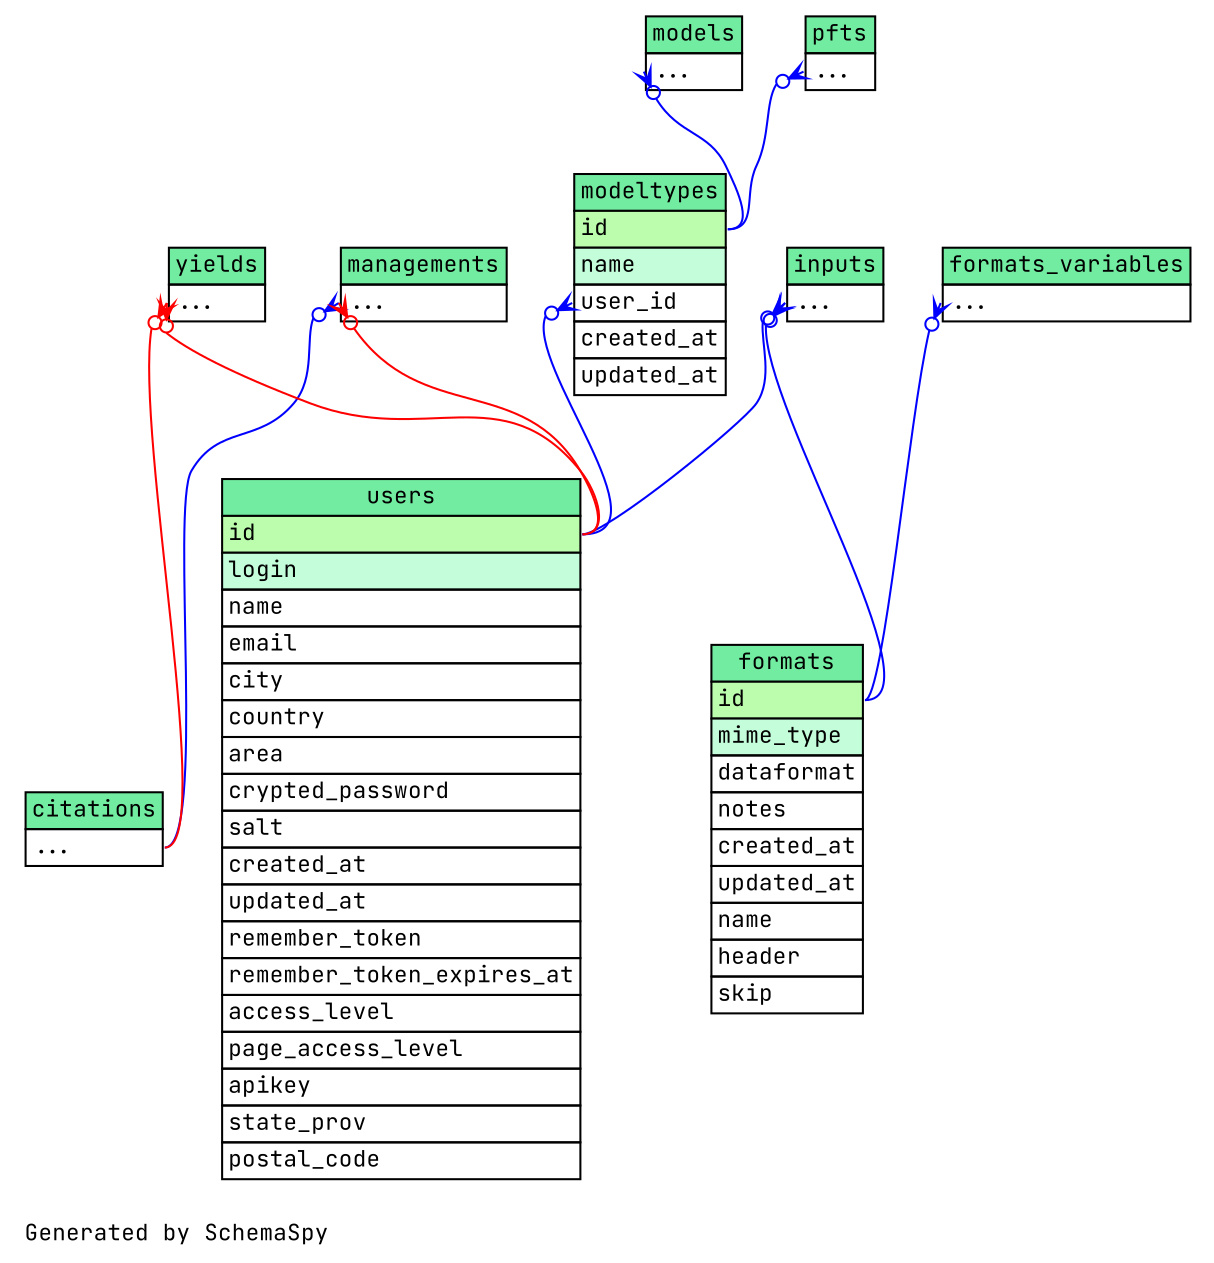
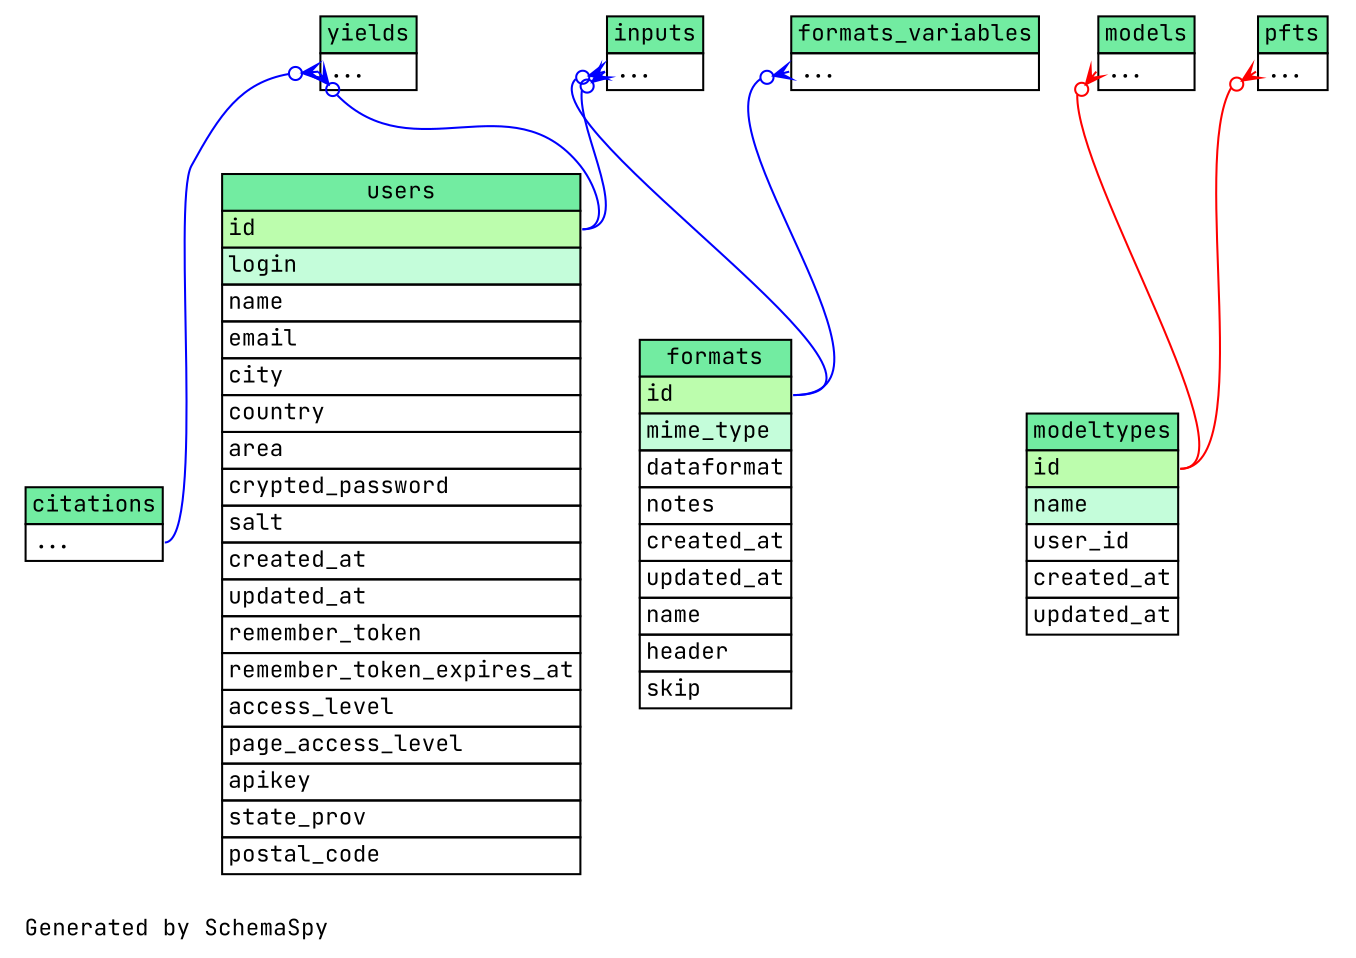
edge "modeltypes" -> "models": color blue -> red
edge "modeltypes" -> "pfts": color blue -> red
node "managements": removed
edge "users" -> "yields": color red -> blue
edge "users" -> "modeltypes": removed
edge "citations" -> "yields": color red -> blue
